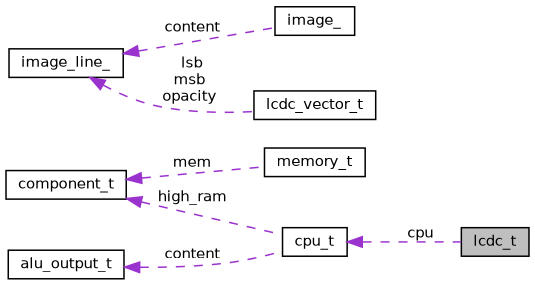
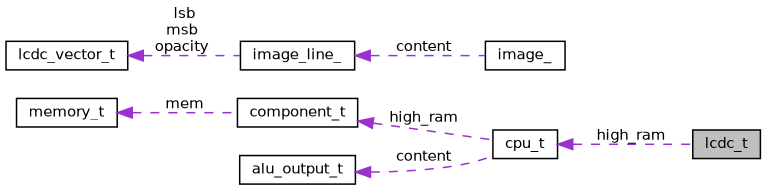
edge "lcdc_vector_t" -> "image_line_": reversed
edge "memory_t" -> "component_t": reversed
edge "lcdc_t" -> "cpu_t": label " cpu" -> " high_ram"
